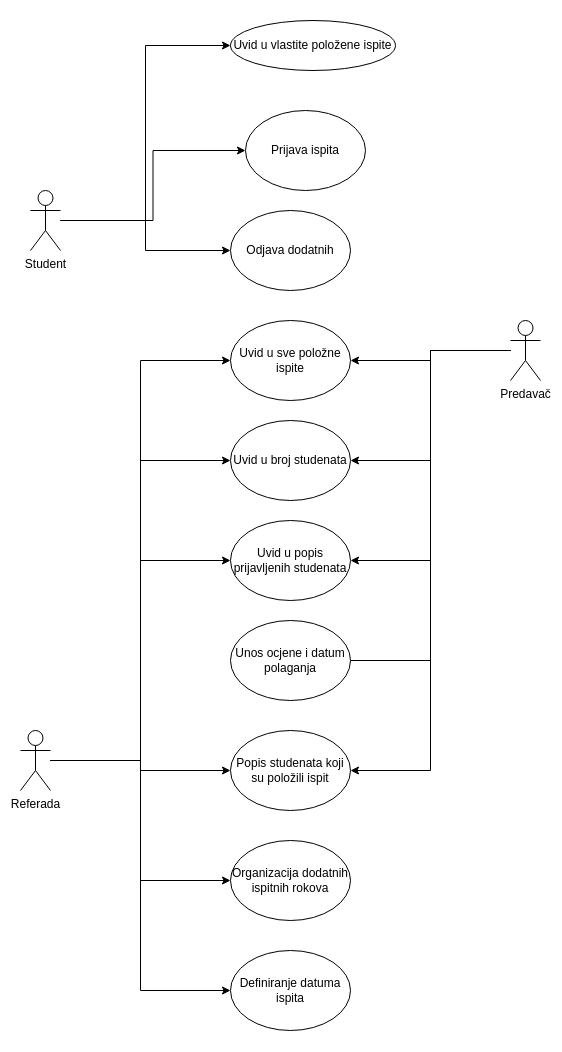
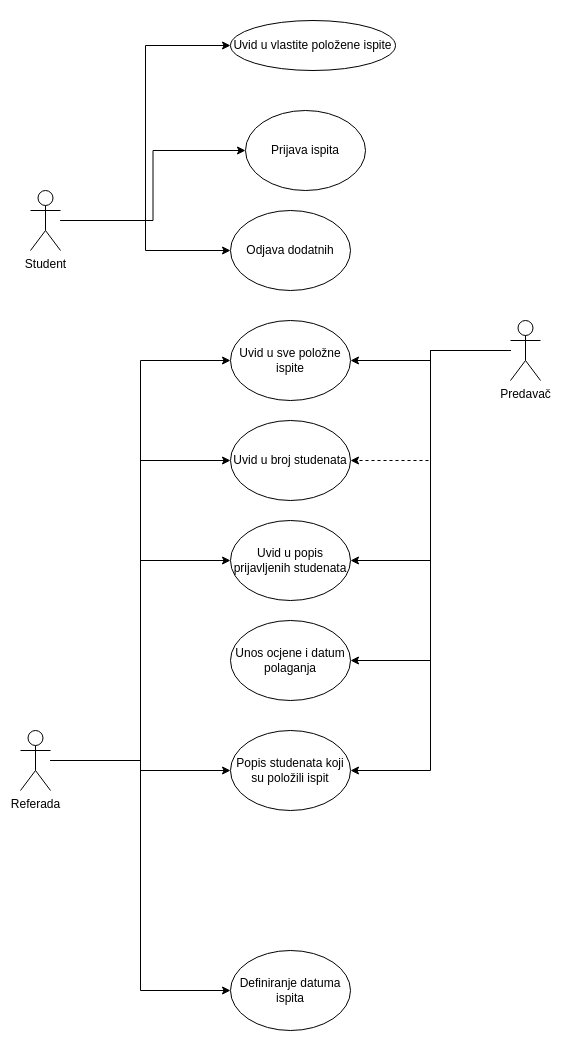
edge "Predavač" -> "Uvid u broj studenata": style solid -> dashed
edge "Predavač" -- "Unos ocjene i datum polaganja": arrowhead none -> classic
edge "Referada" -> "Organizacija dodatnih ispitnih rokova": removed
node "Organizacija dodatnih ispitnih rokova": removed
